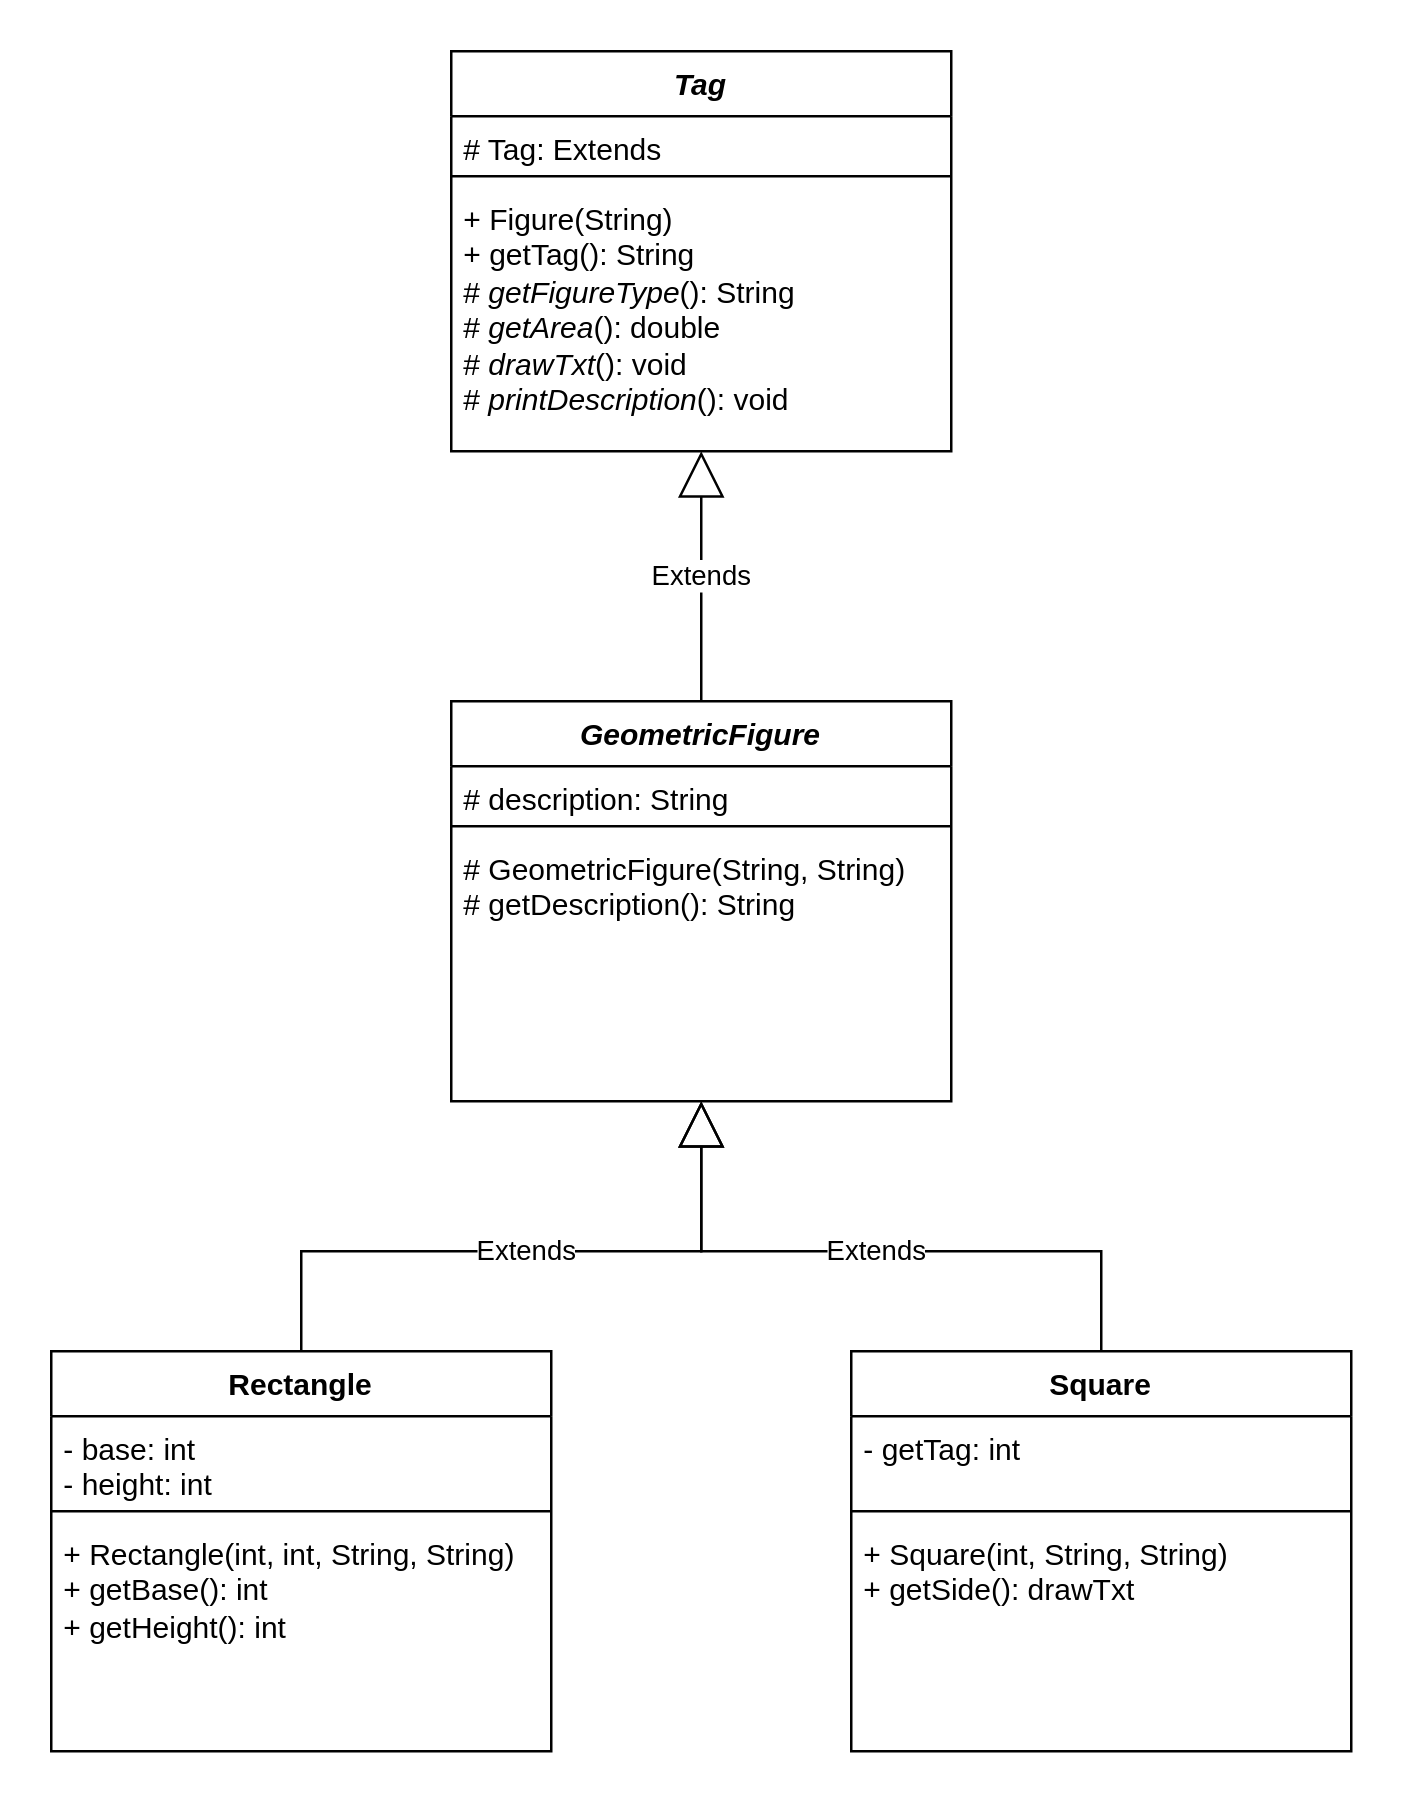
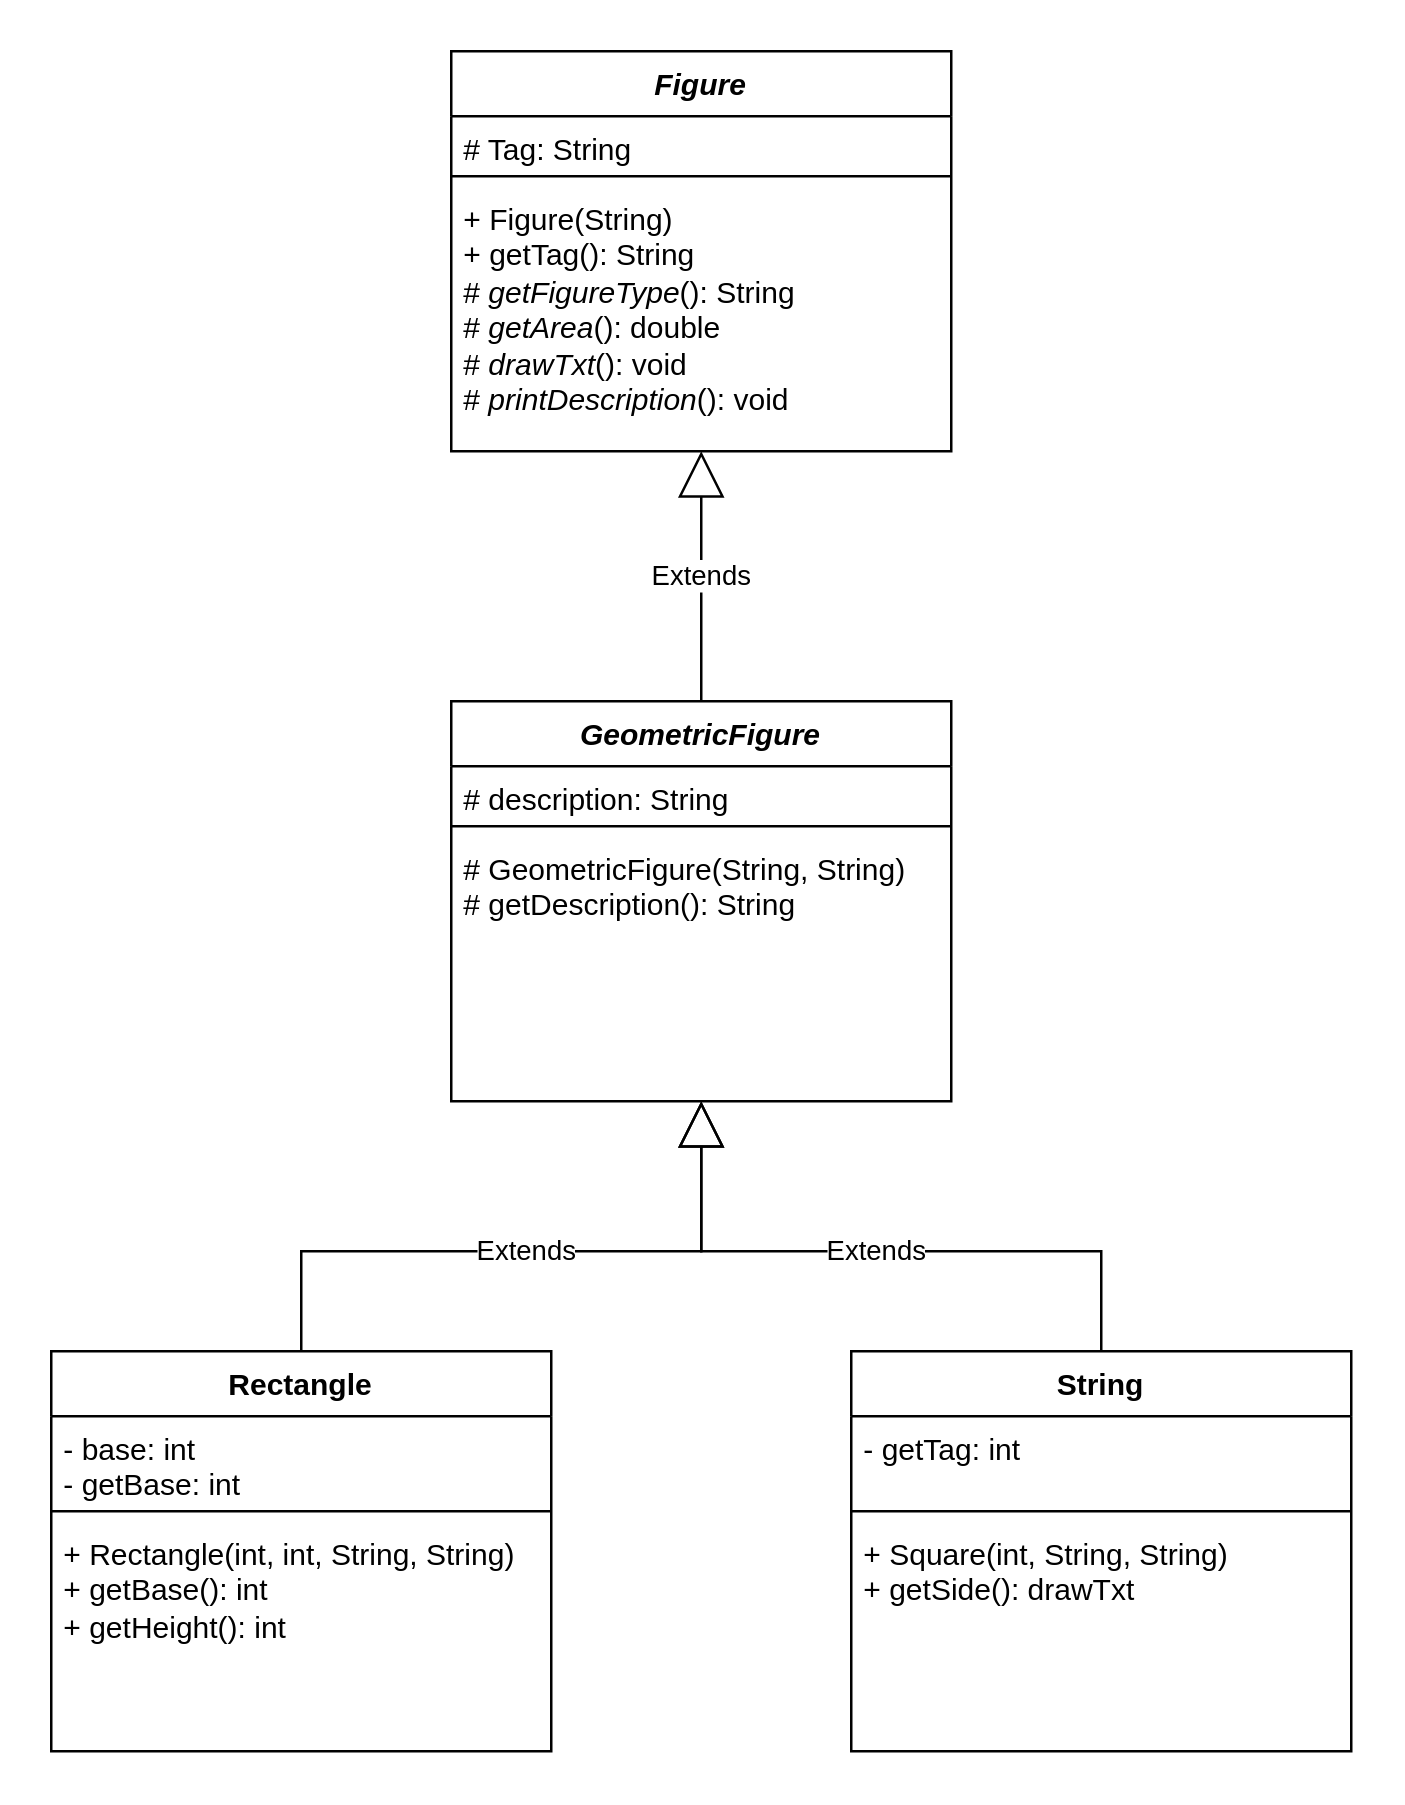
node "Tag": label "Tag" -> "Figure"
node "# Tag: Extends": label "# Tag: Extends" -> "# Tag: String"
node "Square": label "Square" -> "String"
node "- base: int - height: int": label "- base: int - height: int" -> "- base: int - getBase: int"
